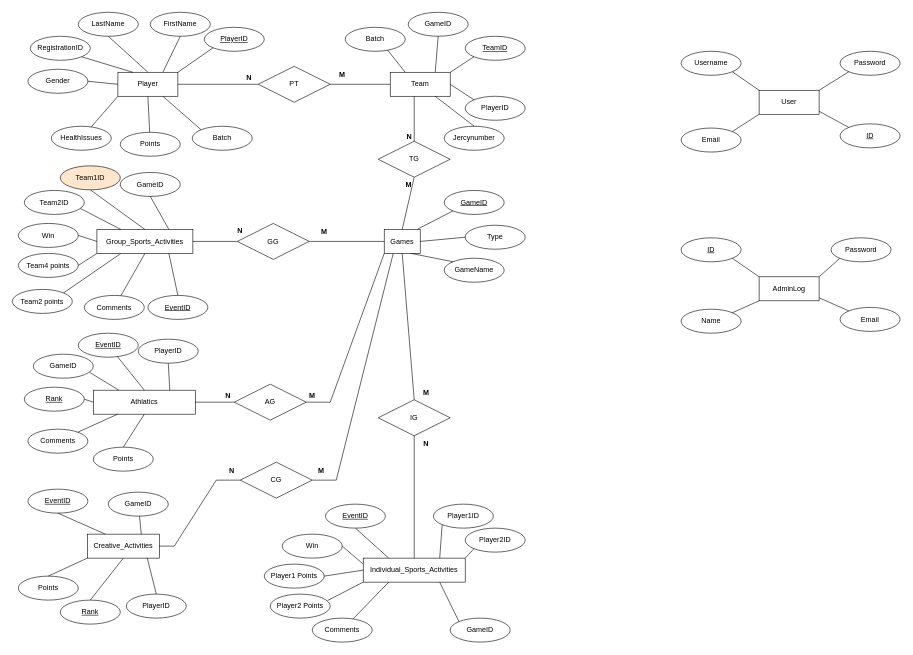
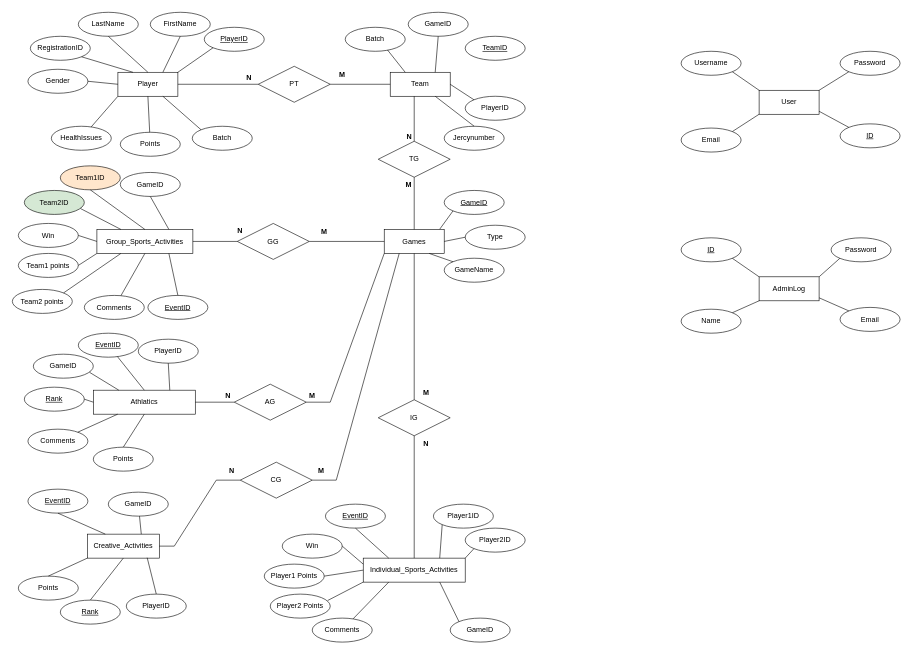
edge "TeamID" -- "Team": removed
node "Team2ID": fillcolor #ffffff -> #d5e8d4
node "Games": size 36x24 -> 60x24
node "Team4 points": label "Team4 points" -> "Team1 points"
